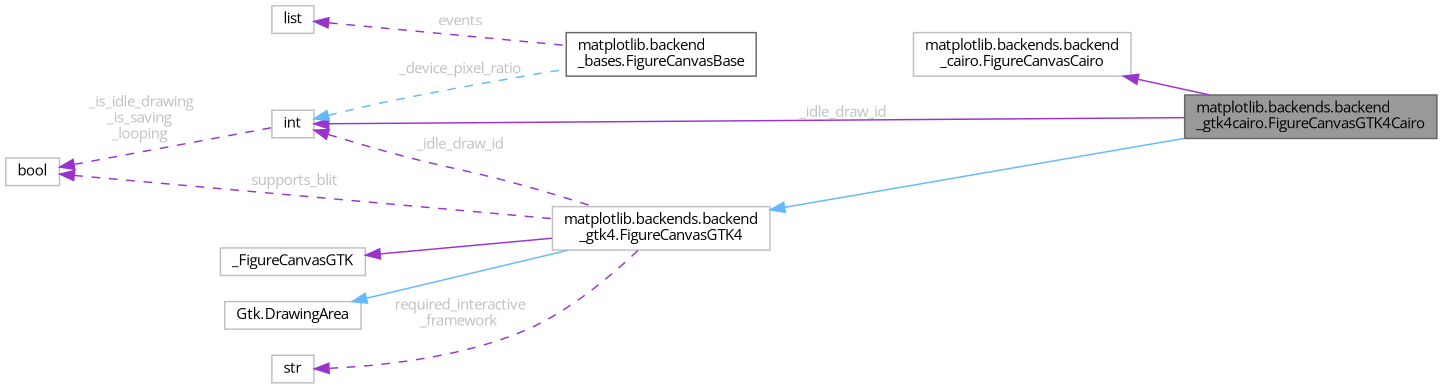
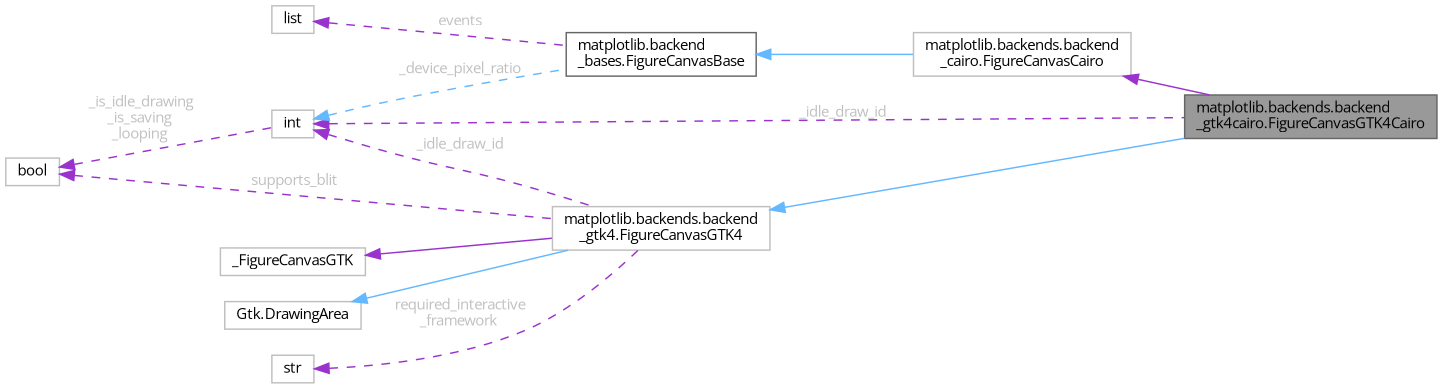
edge "matplotlib.backends.backend _cairo.FigureCanvasCairo" -> "matplotlib.backend _bases.FigureCanvasBase": added
edge "matplotlib.backends.backend _gtk4cairo.FigureCanvasGTK4Cairo" -> "int": style solid -> dashed
